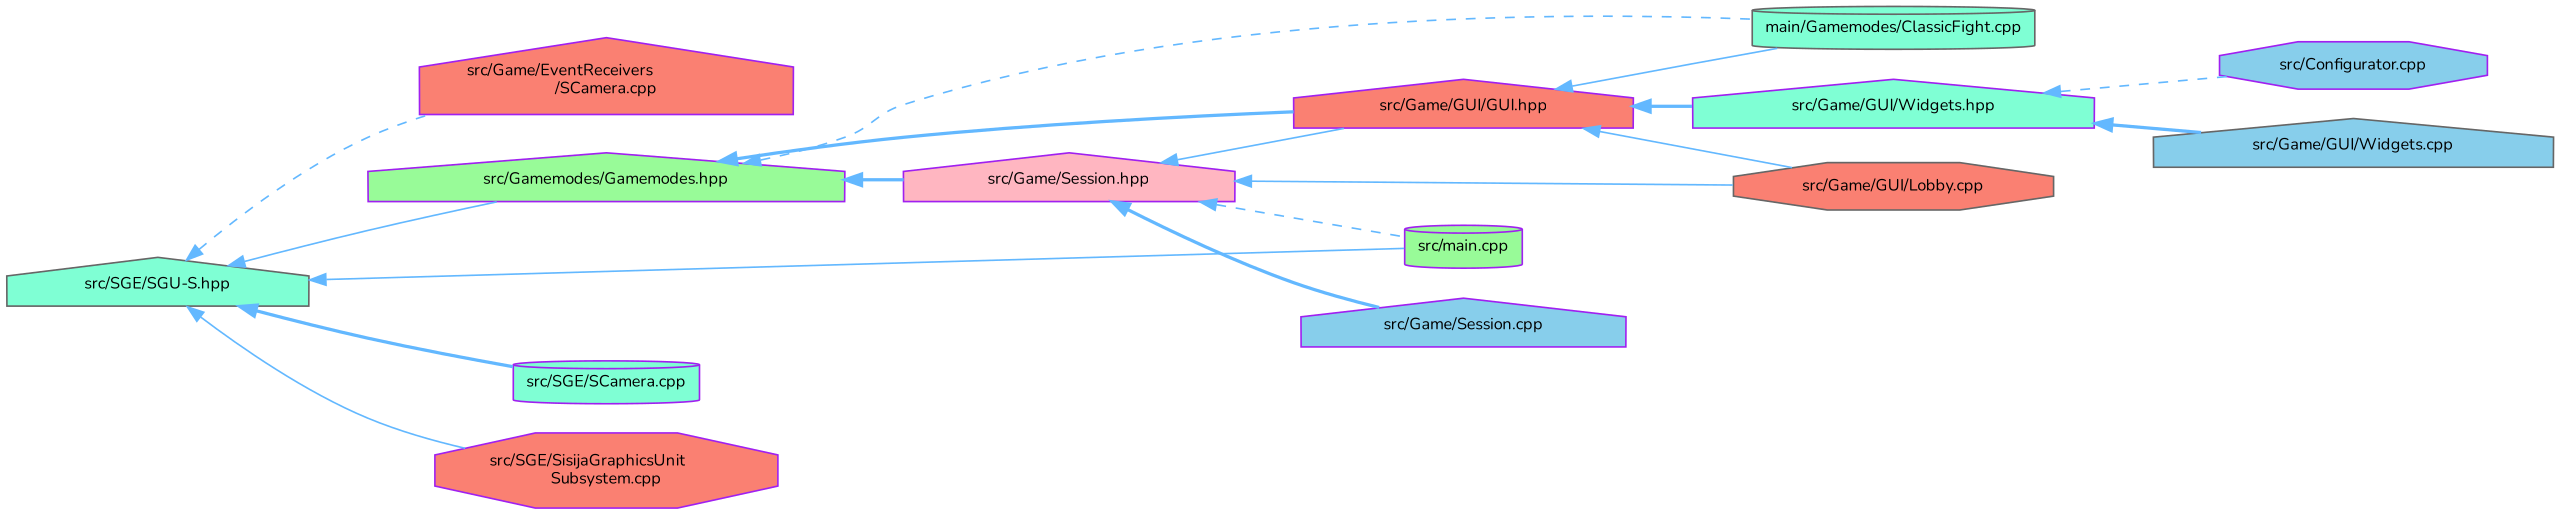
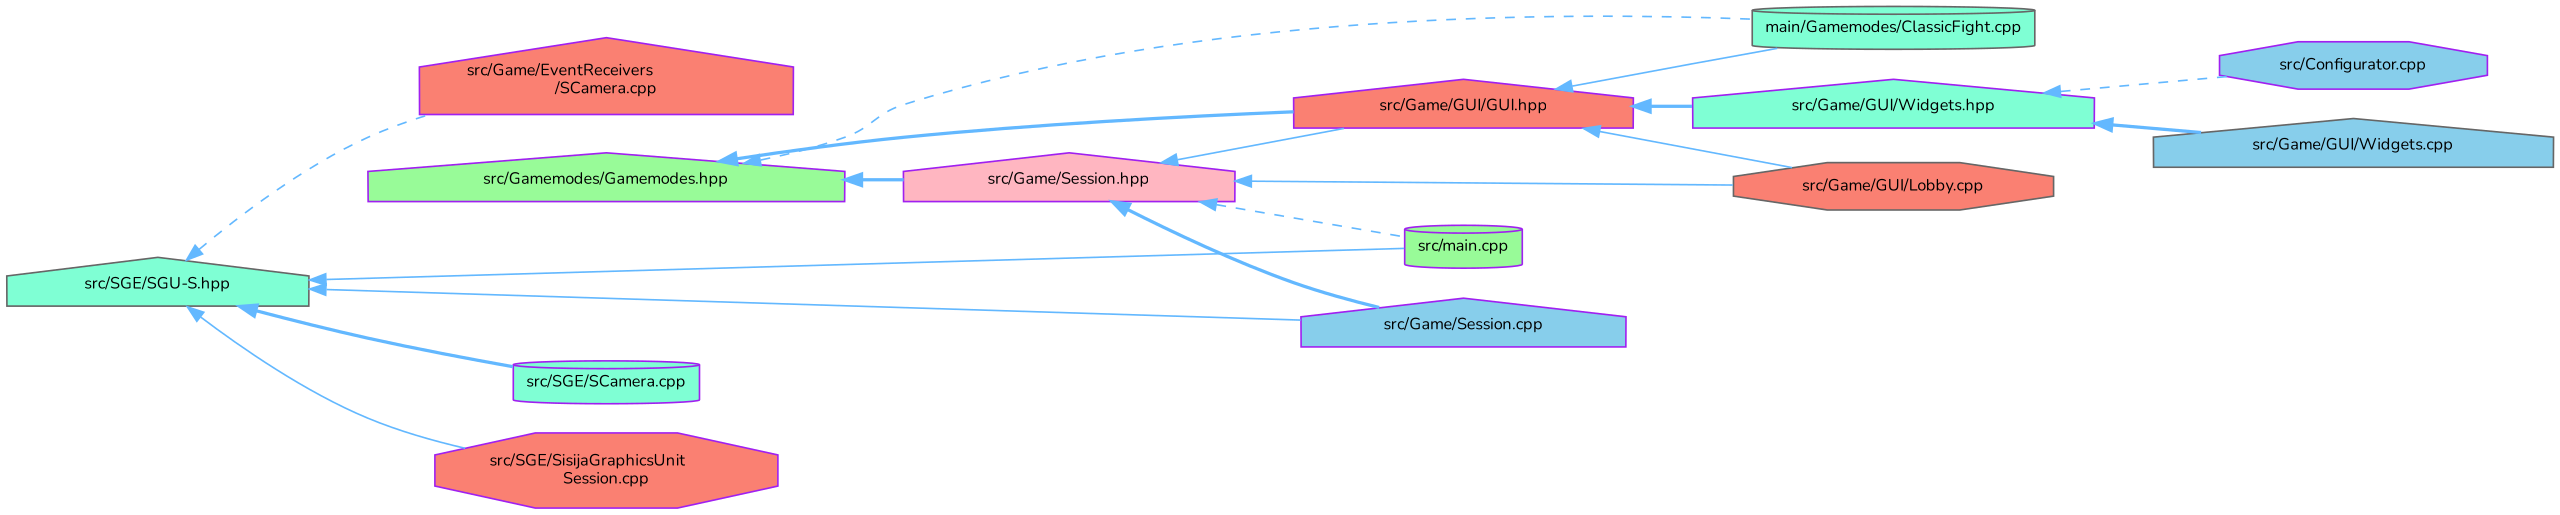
edge "src/Gamemodes/Gamemodes.hpp" -> "src/SGE/SGU-S.hpp": now "src/Game/Session.cpp" -> "src/SGE/SGU-S.hpp"
node "src/SGE/SisijaGraphicsUnit Subsystem.cpp": label "src/SGE/SisijaGraphicsUnit Subsystem.cpp" -> "src/SGE/SisijaGraphicsUnit Session.cpp"
